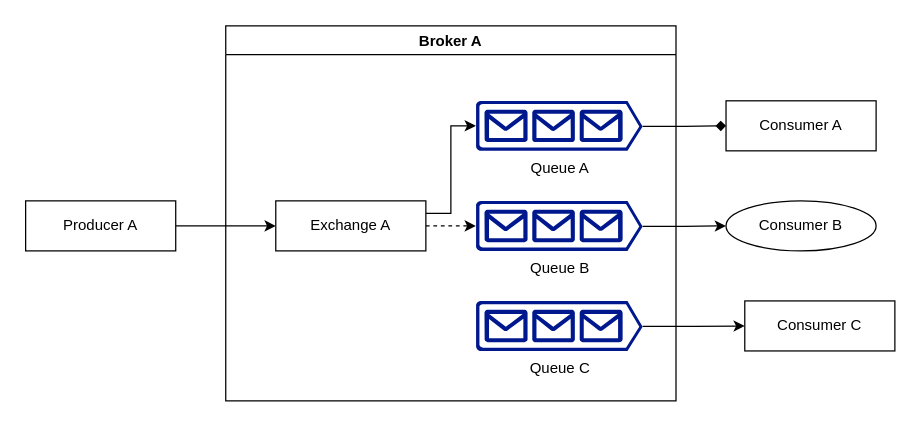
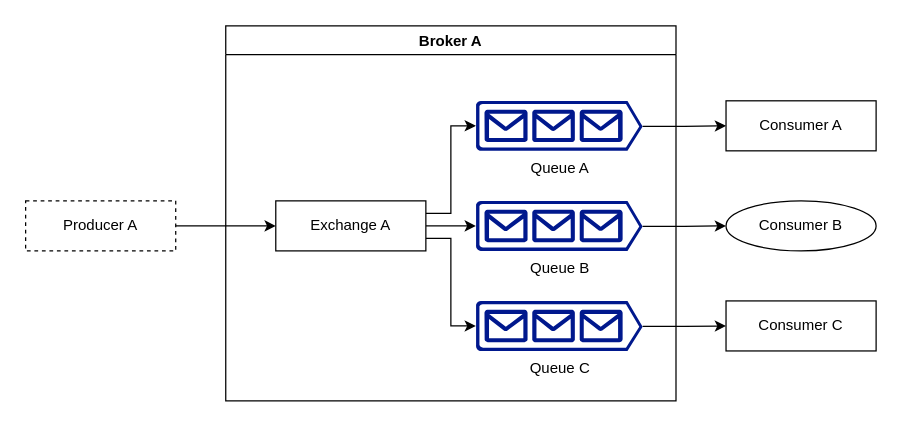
edge "Queue A" -> "Consumer A": arrowhead diamond -> classic
node "Producer A": style solid -> dashed
edge "Exchange A" -> "Queue B": style dashed -> solid
edge "Exchange A" -> "Queue C": added
node "Consumer C": moved (819, 326) -> (801, 326)
